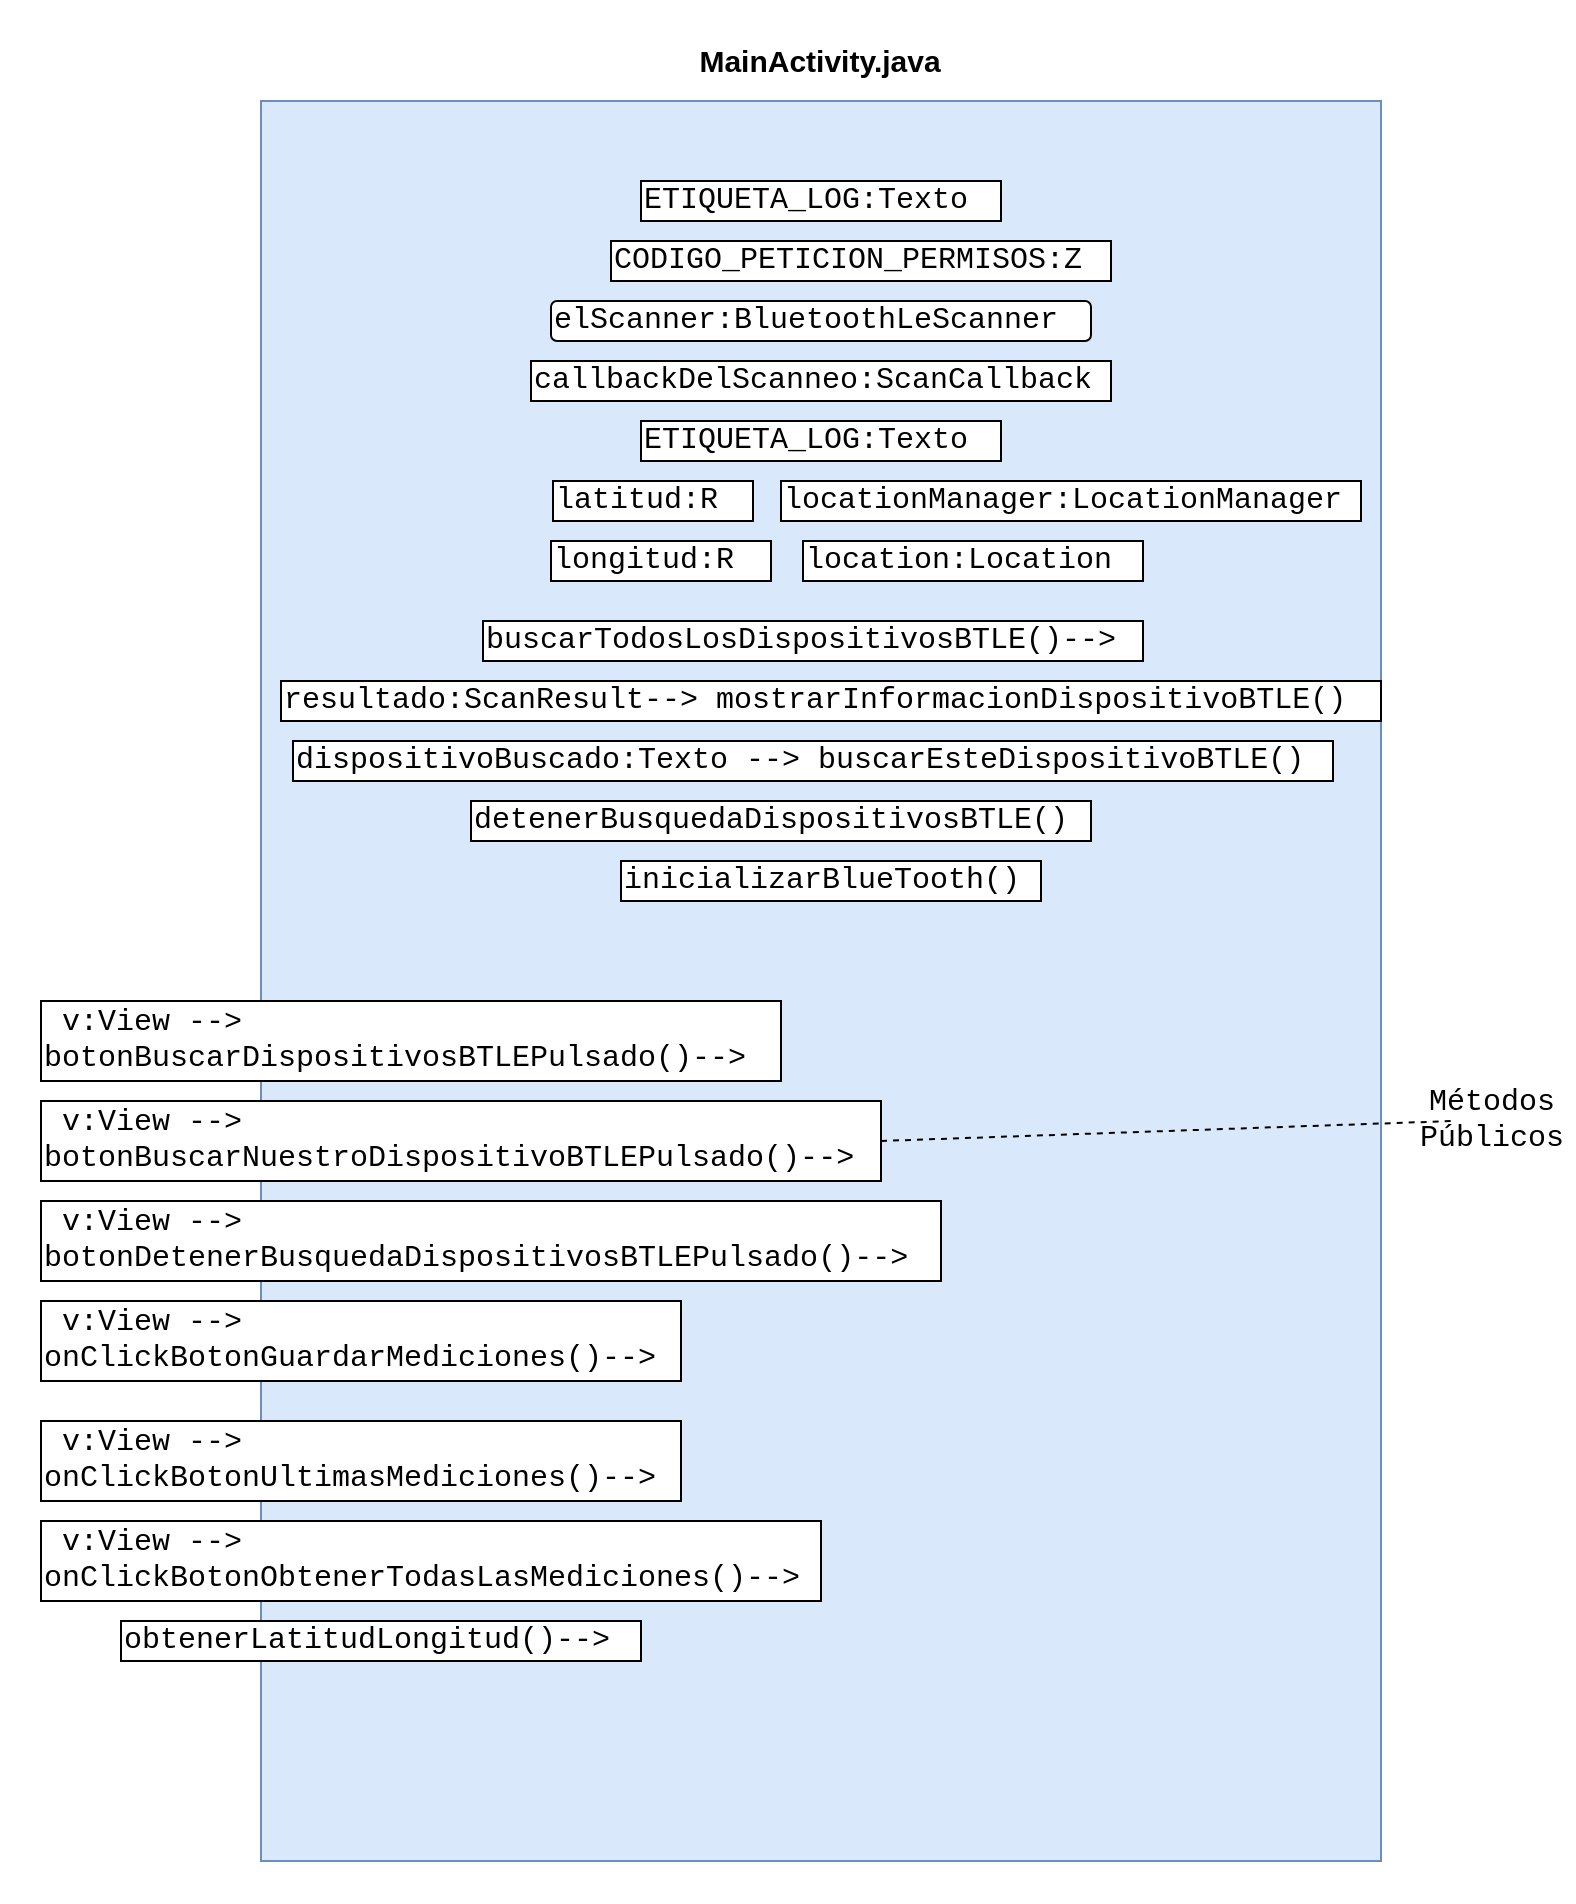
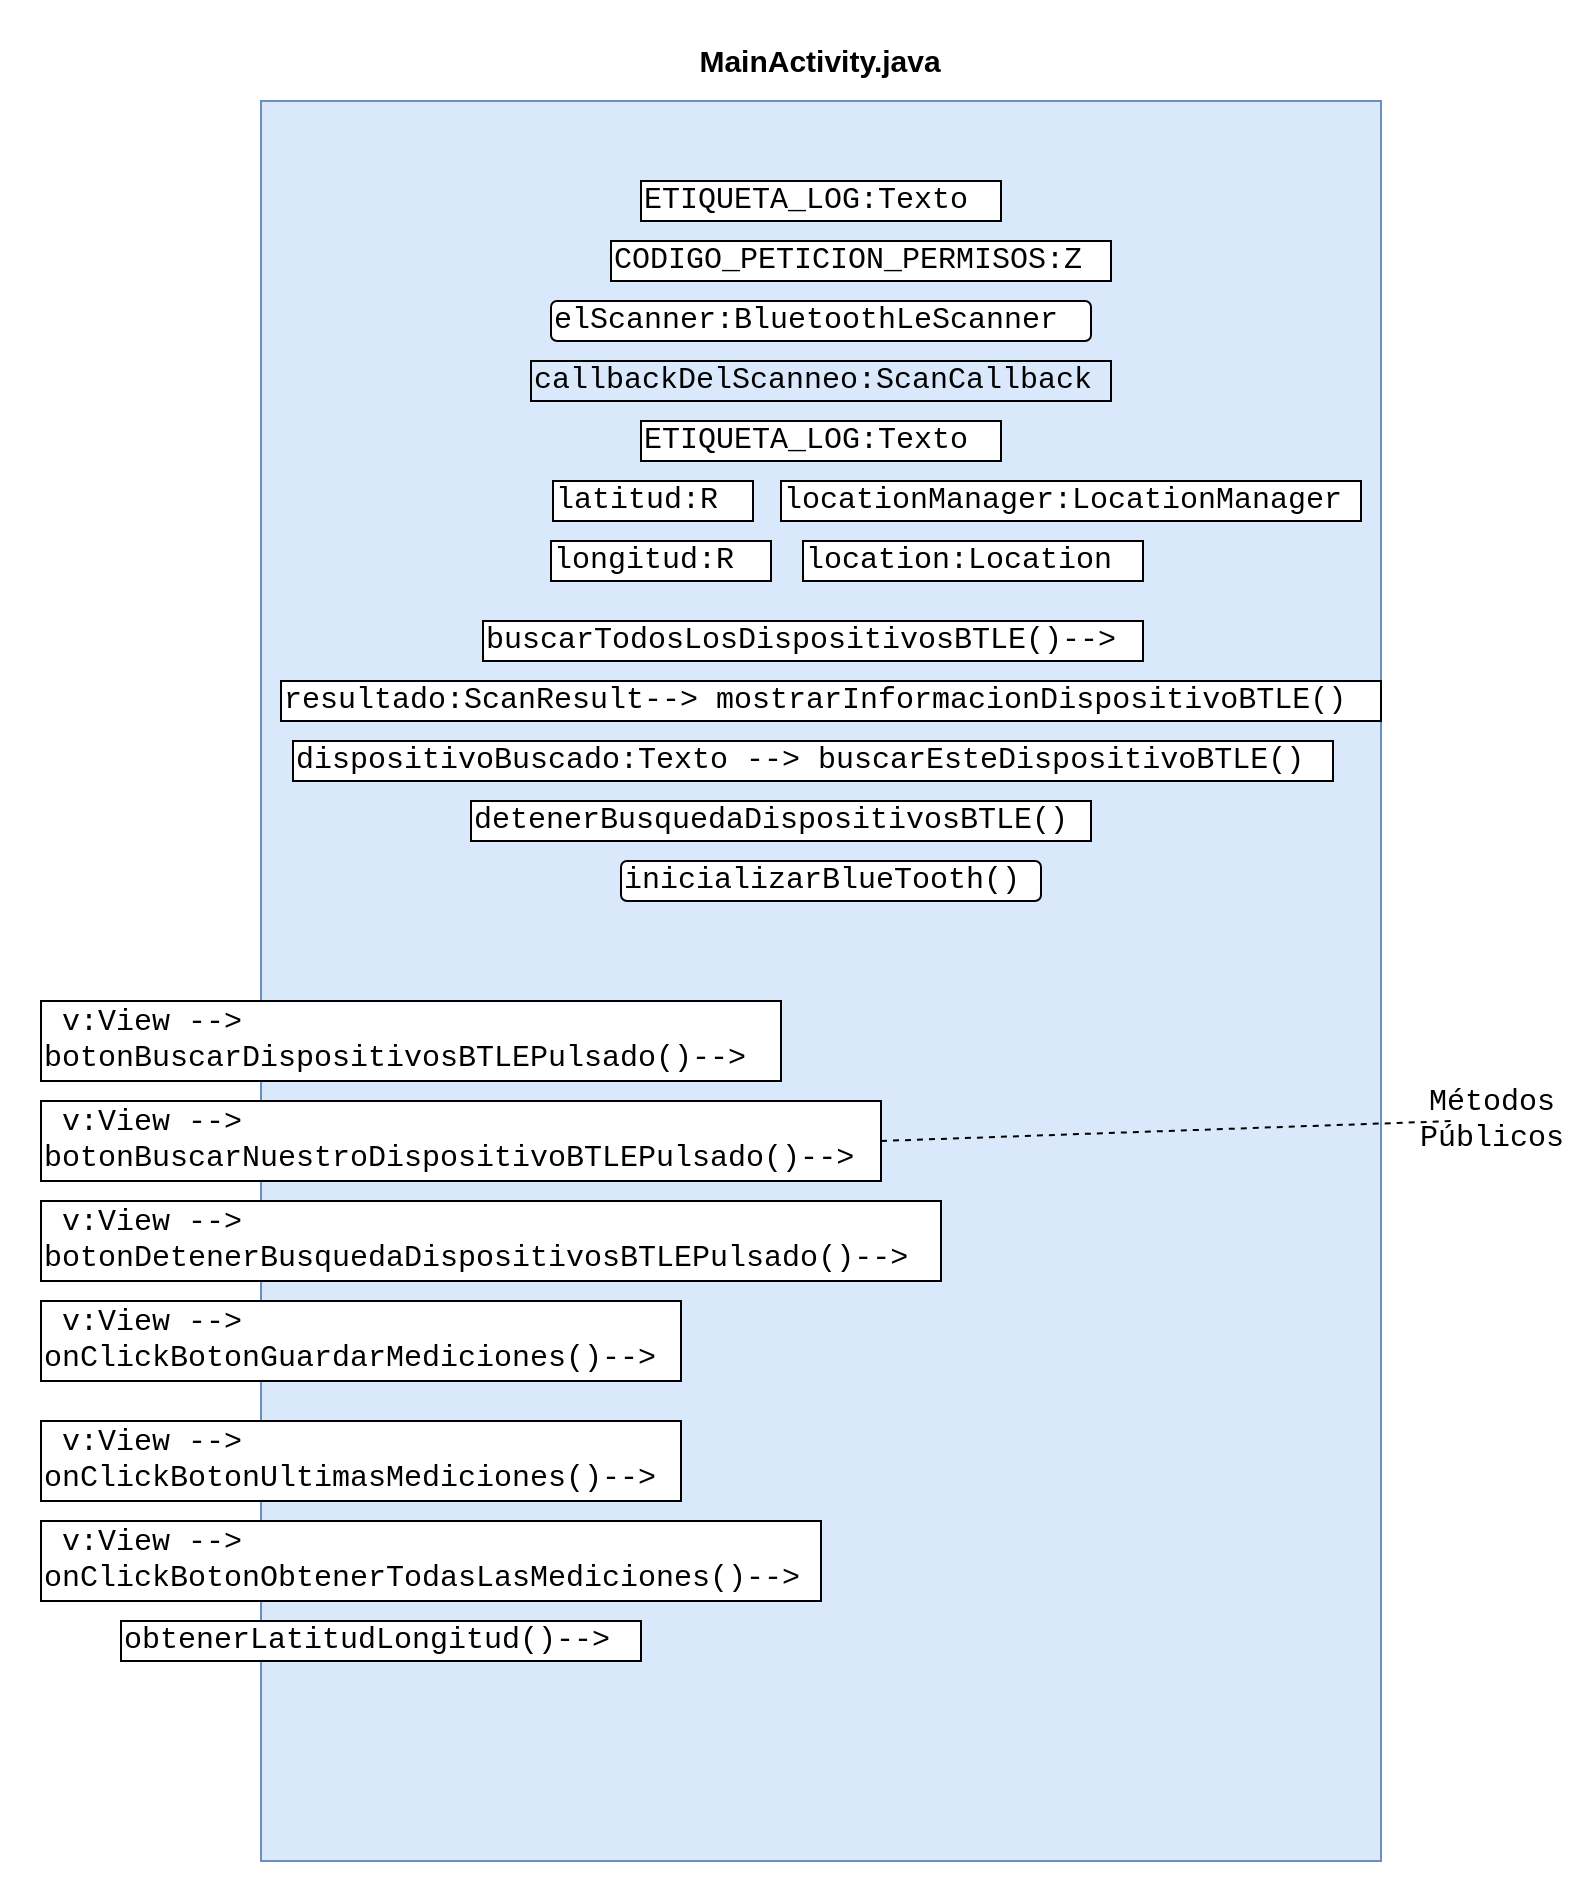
node "callbackDelScanneo:ScanCallback": fillcolor #ffffff -> #dae8fc
node "inicializarBlueTooth()": shape rectangle -> rounded rectangle
